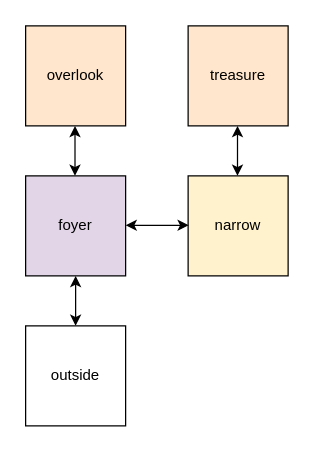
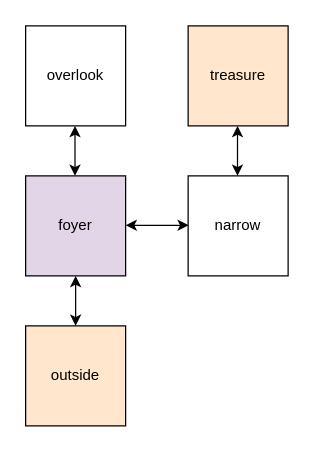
node "overlook": fillcolor #ffe6cc -> #ffffff
node "narrow": fillcolor #fff2cc -> #ffffff
node "outside": fillcolor #ffffff -> #ffe6cc
